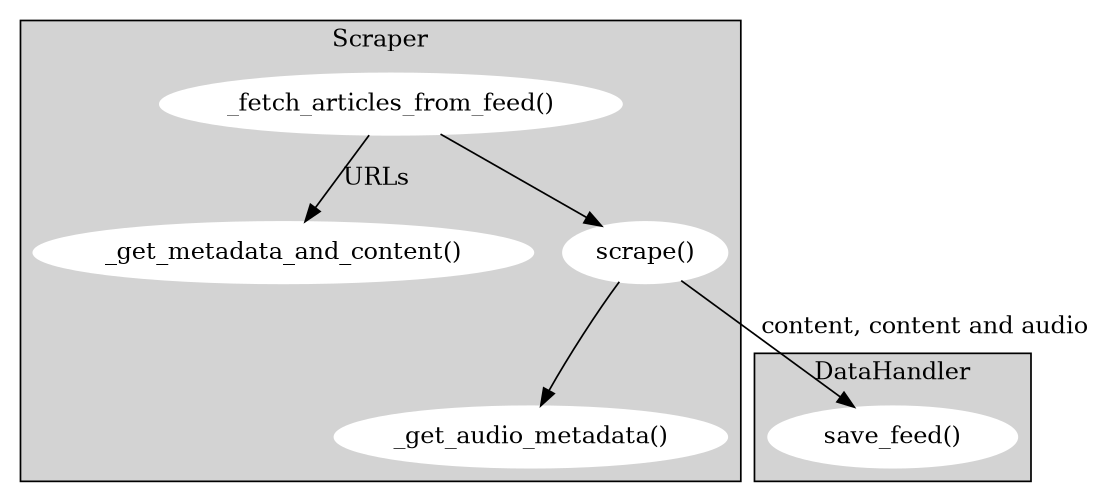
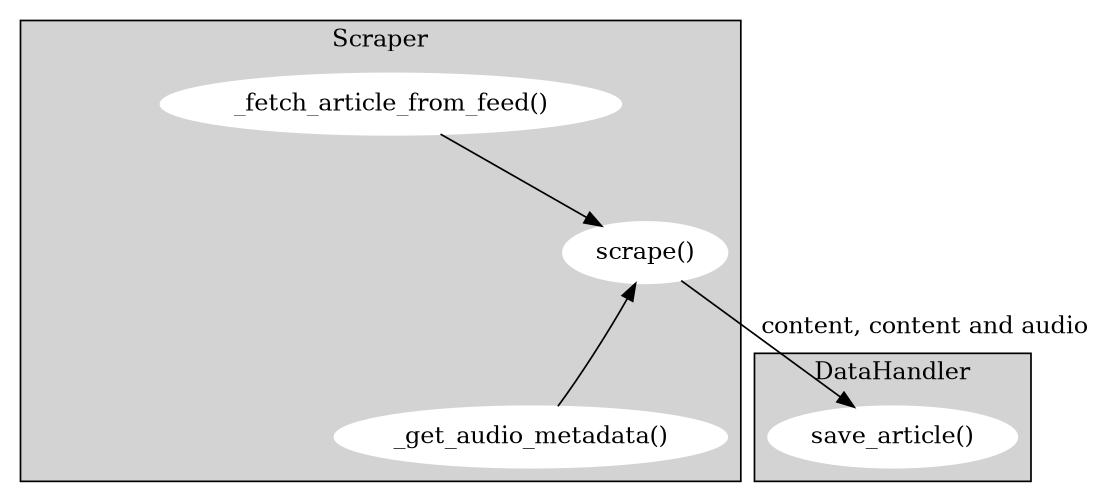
node "_fetch_articles_from_feed()": label "_fetch_articles_from_feed()" -> "_fetch_article_from_feed()"
node "_get_metadata_and_content()": removed
edge "scrape()" -> "_get_audio_metadata()": reversed
node "save_feed()": label "save_feed()" -> "save_article()"
